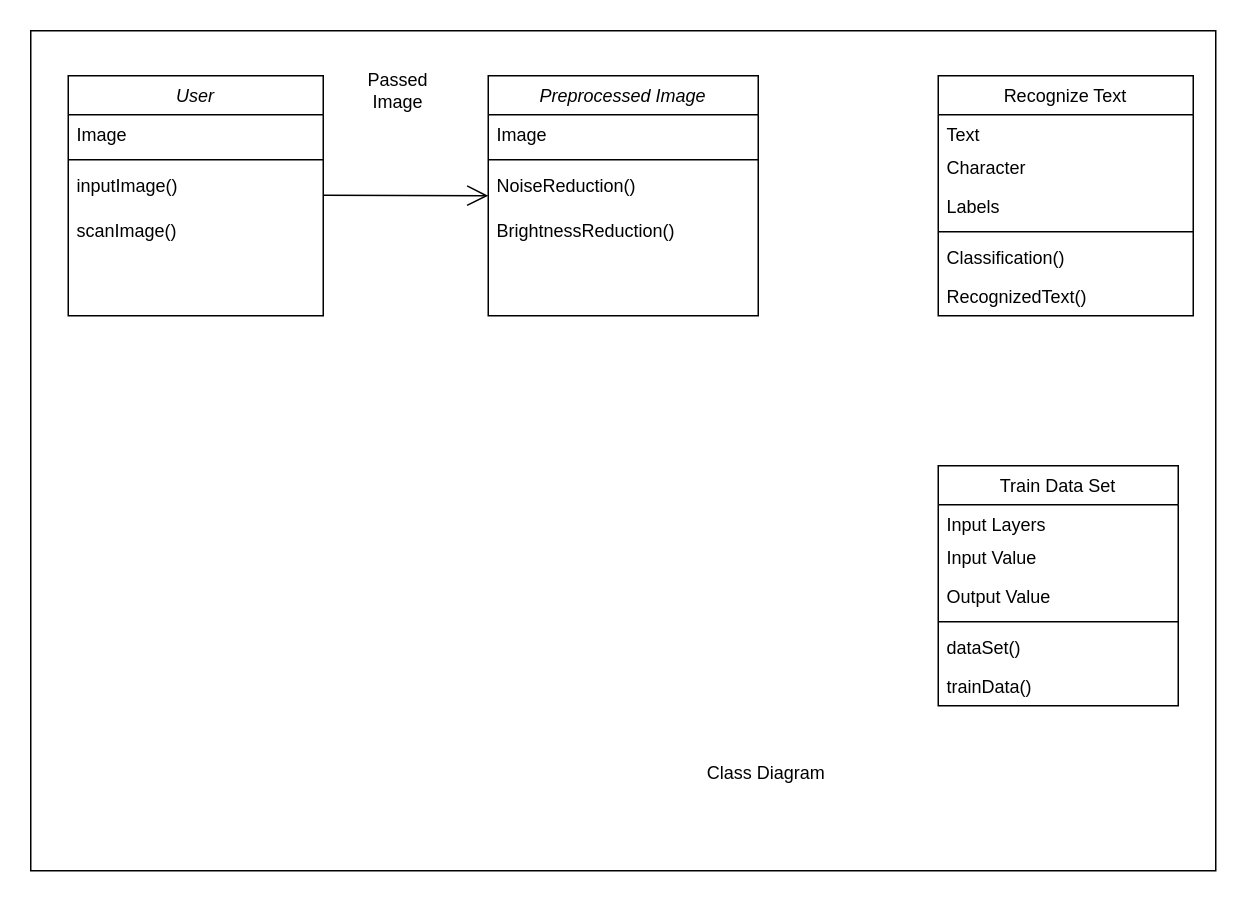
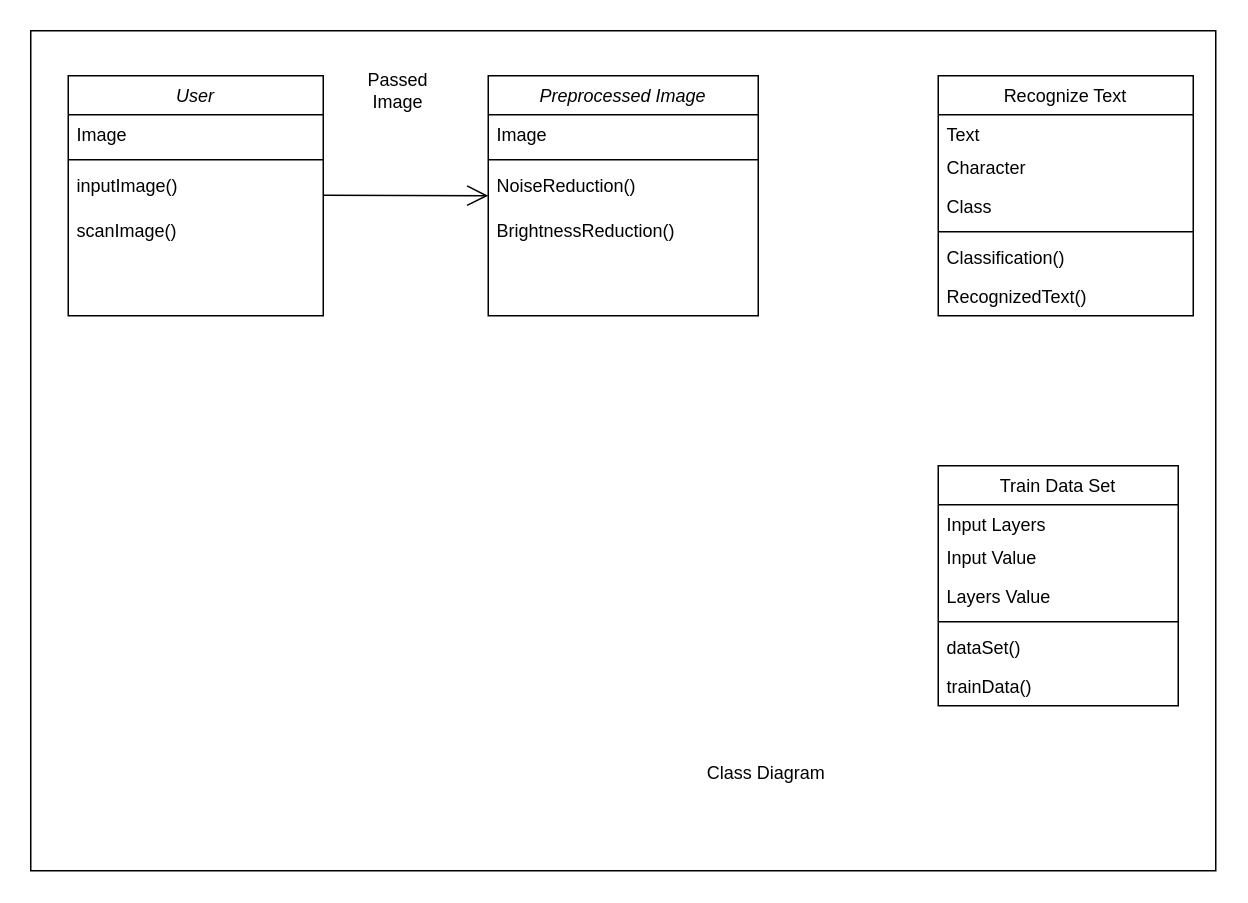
node "Labels": label "Labels" -> "Class"
node "Output Value": label "Output Value" -> "Layers Value"
